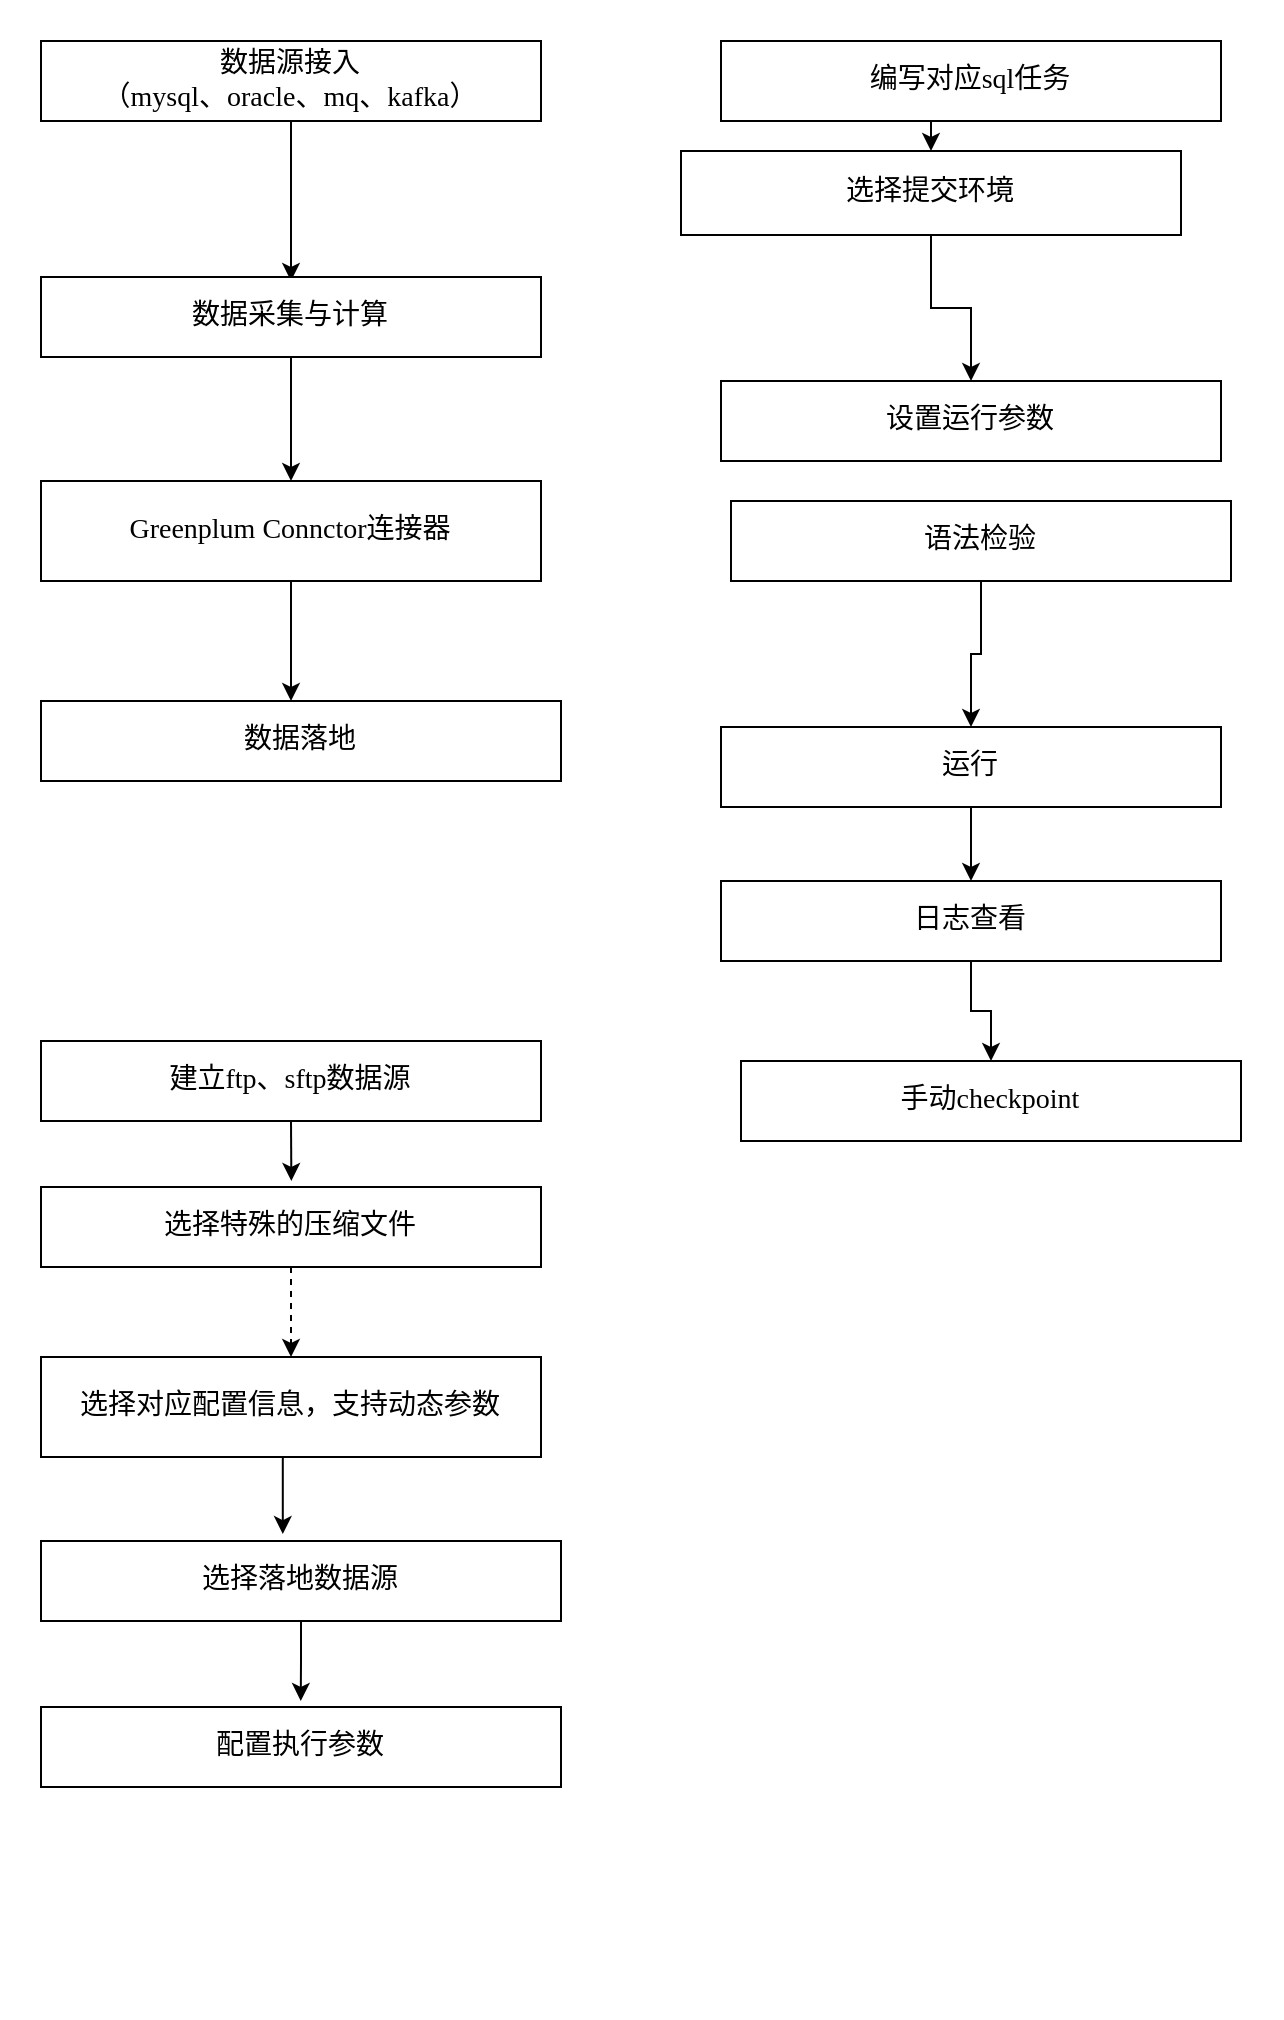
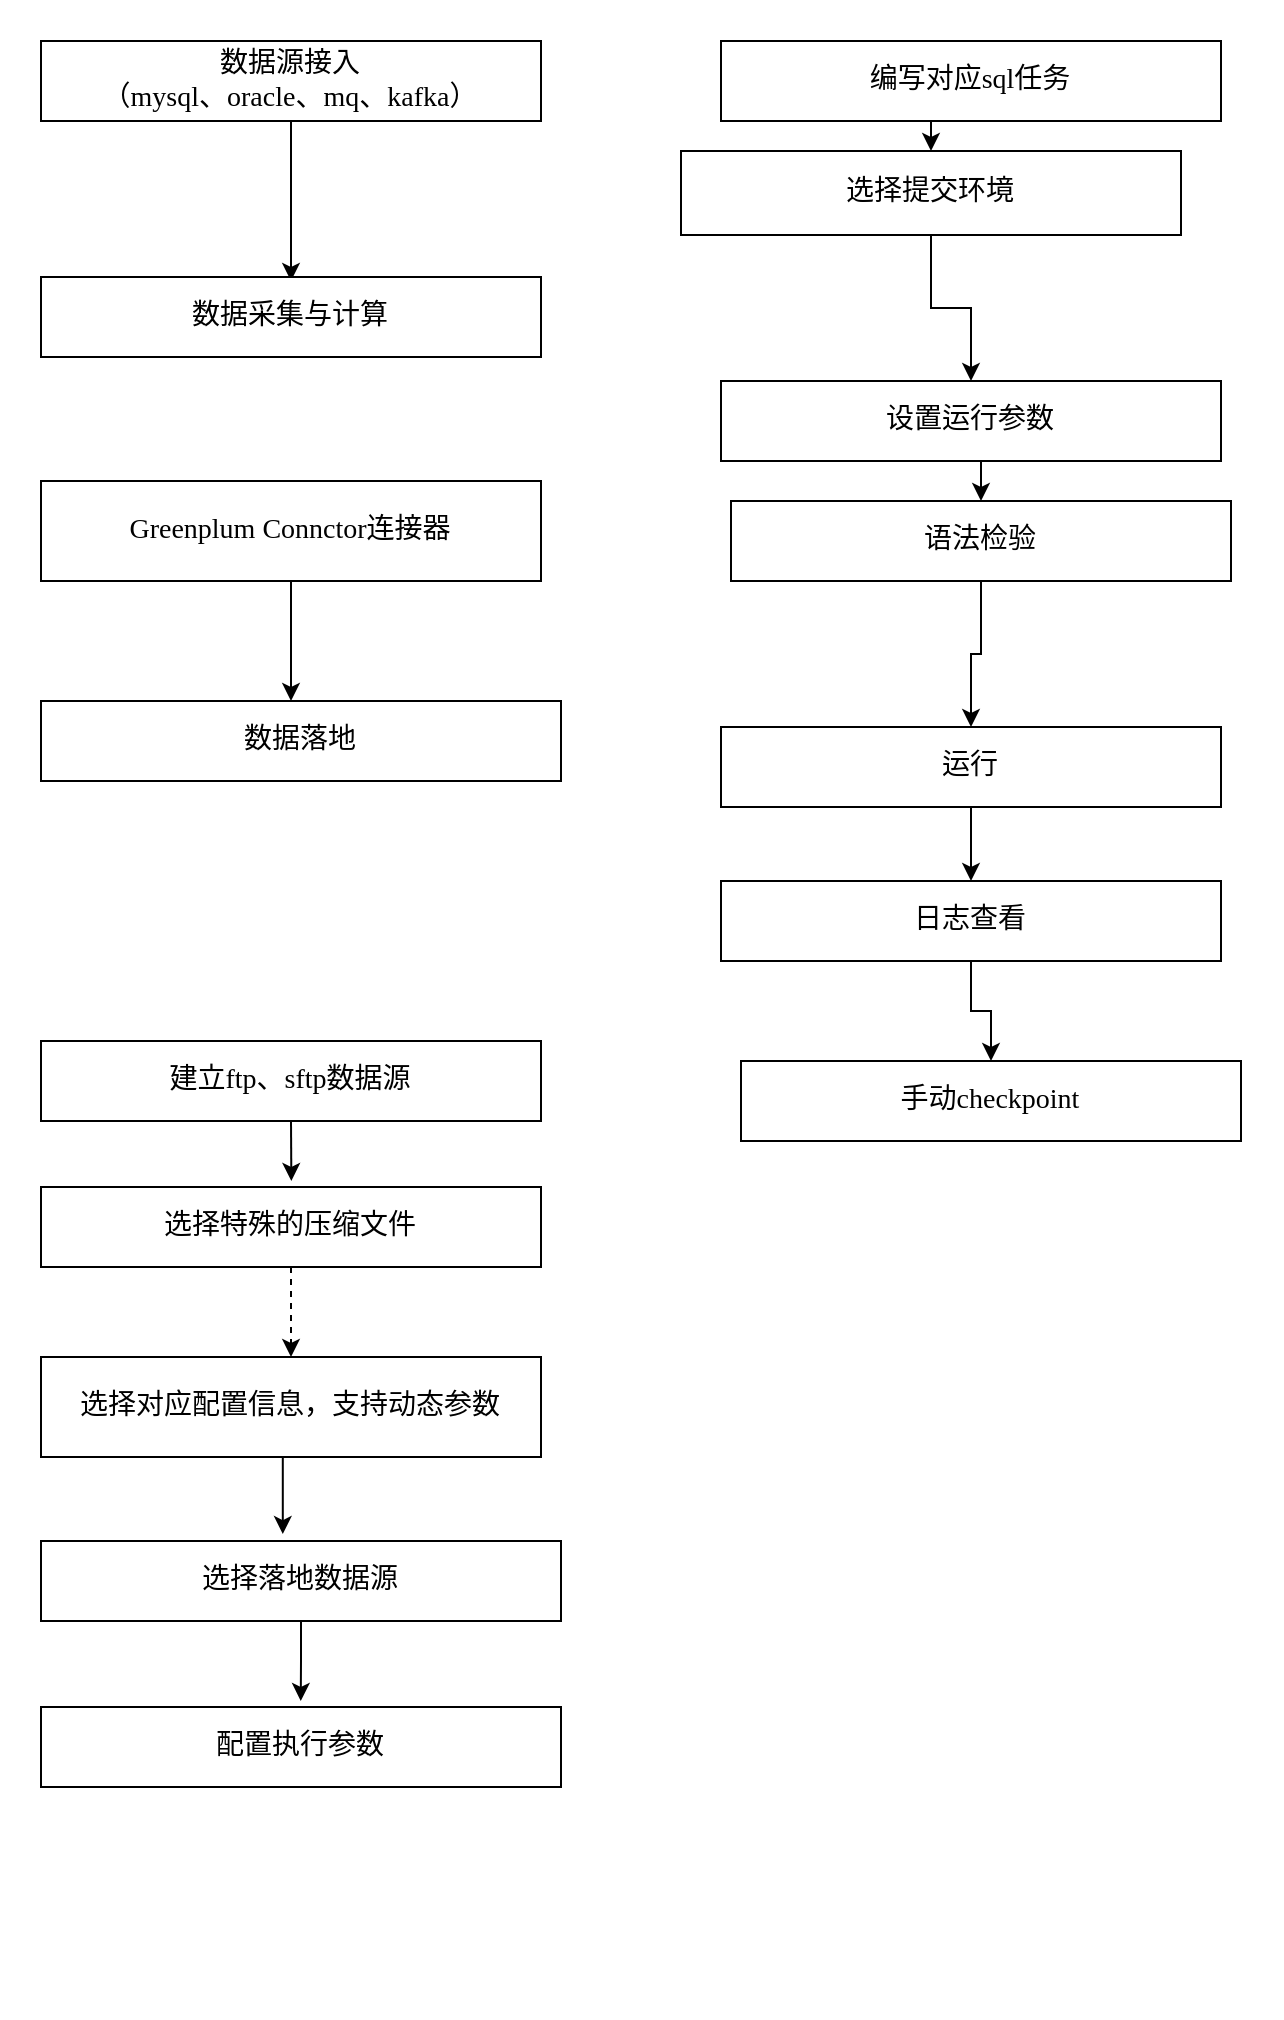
edge "数据采集与计算" -> "Greenplum Connctor连接器": removed
edge "设置运行参数" -> "语法检验": added
